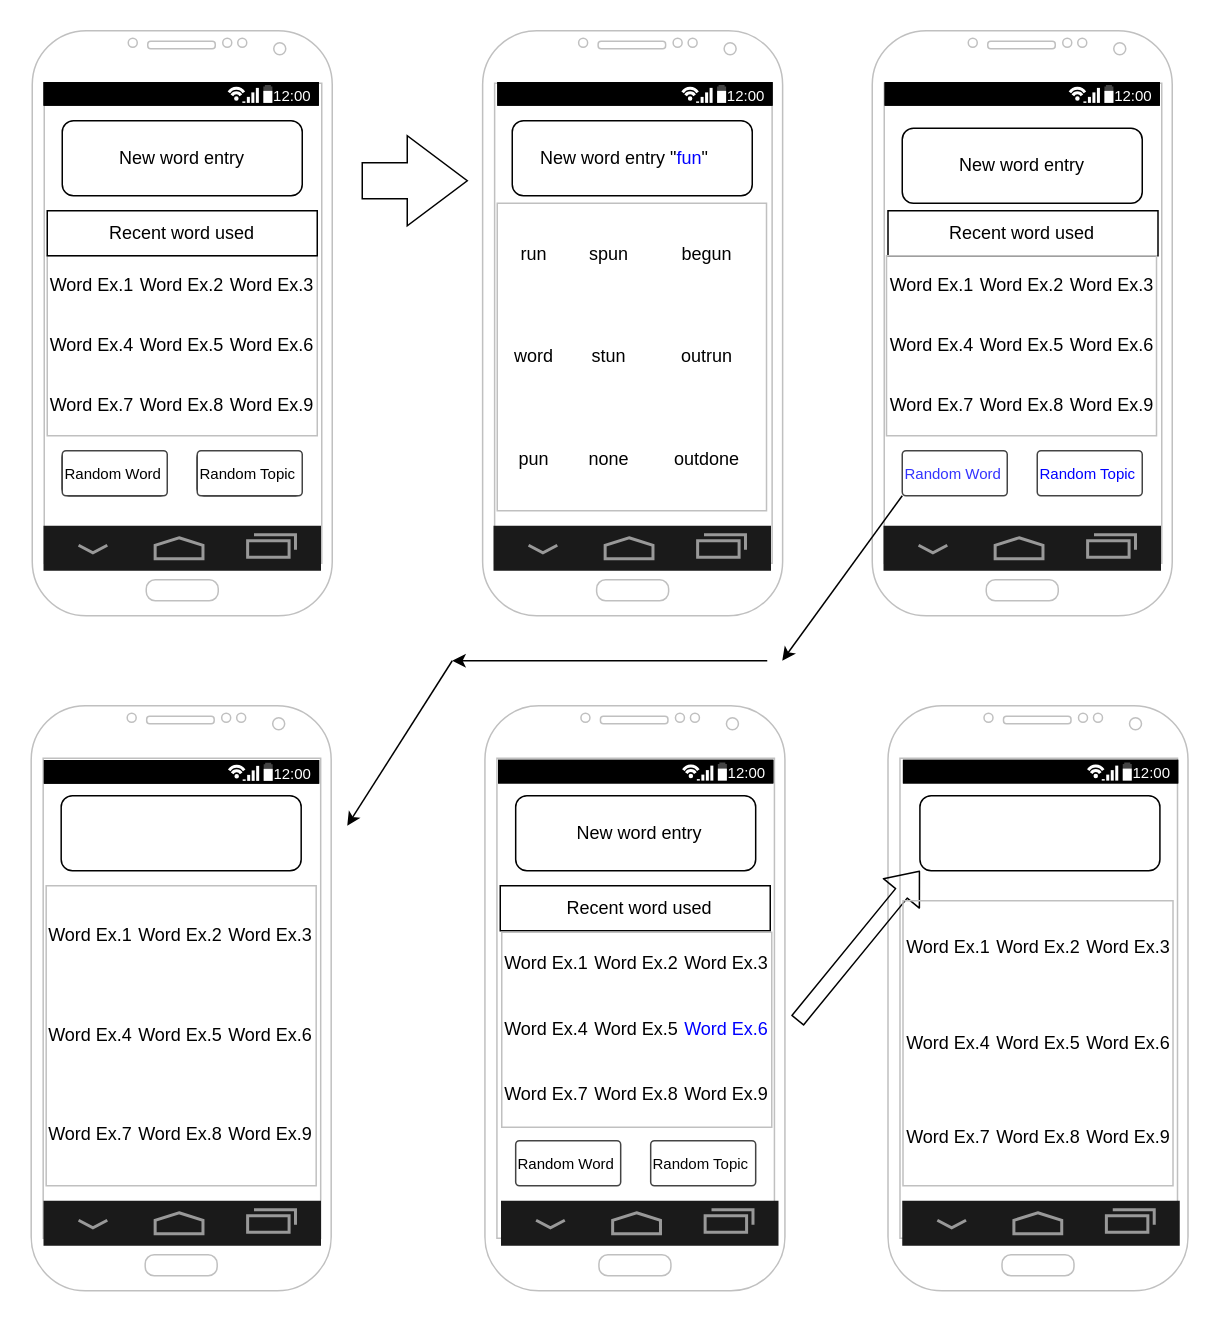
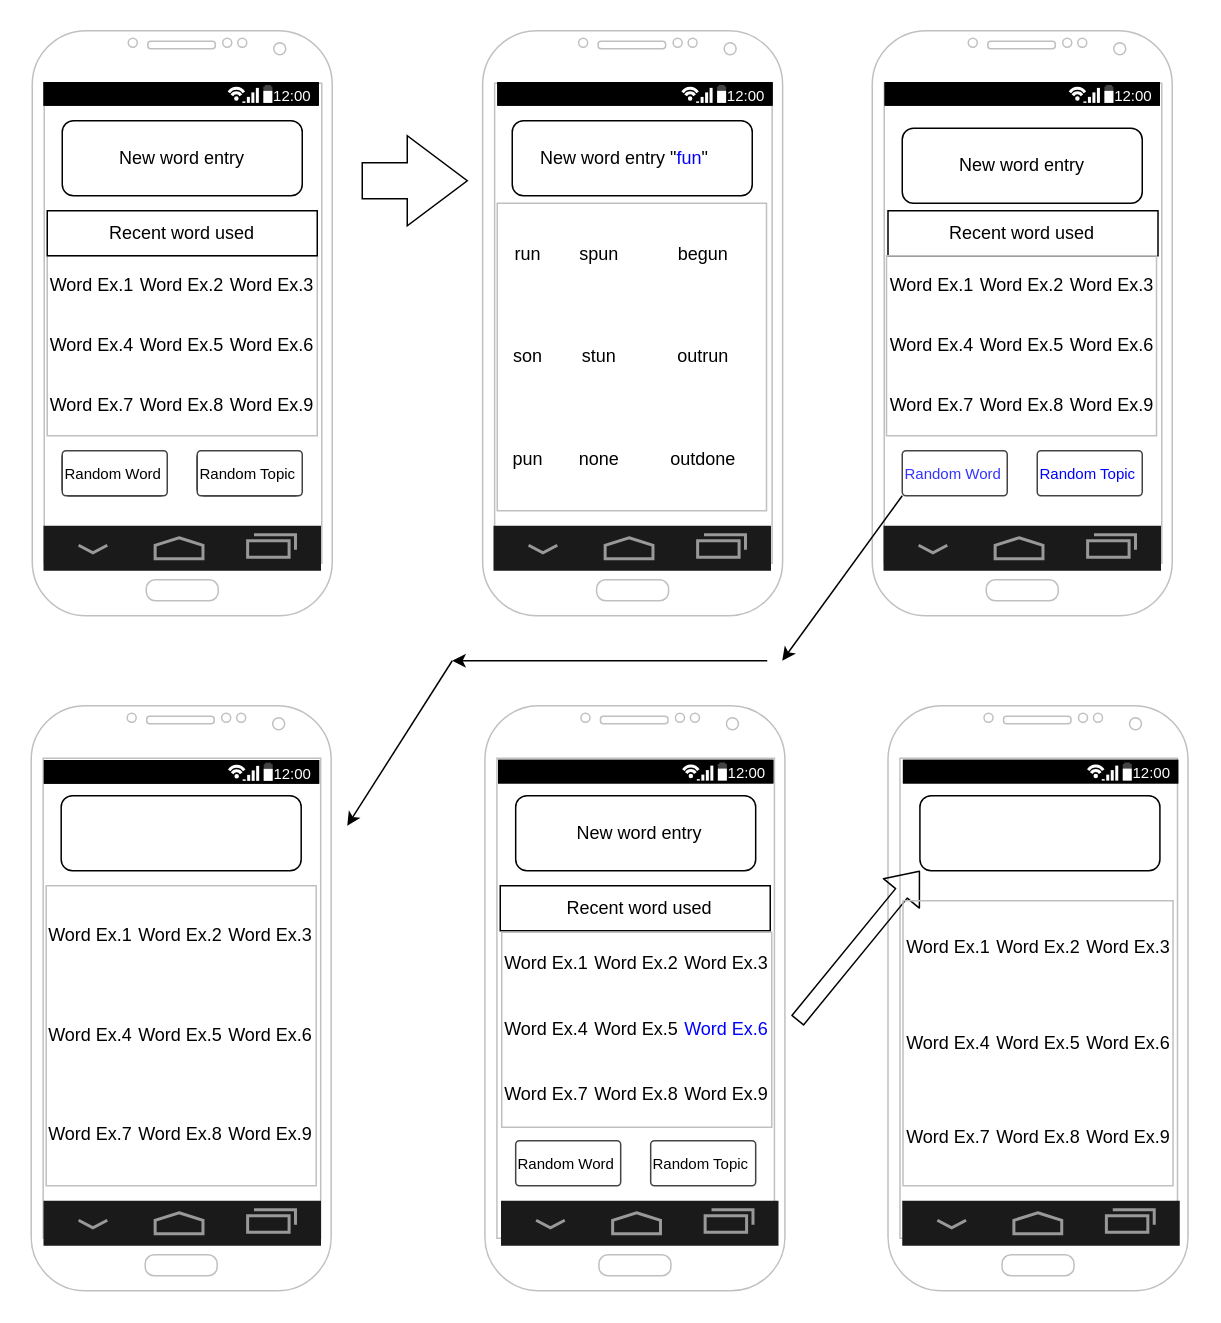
node "run spun begun word stun outrun pun none outdone": label "run spun begun word stun outrun pun none outdone" -> "run spun begun son stun outrun pun none outdone"
